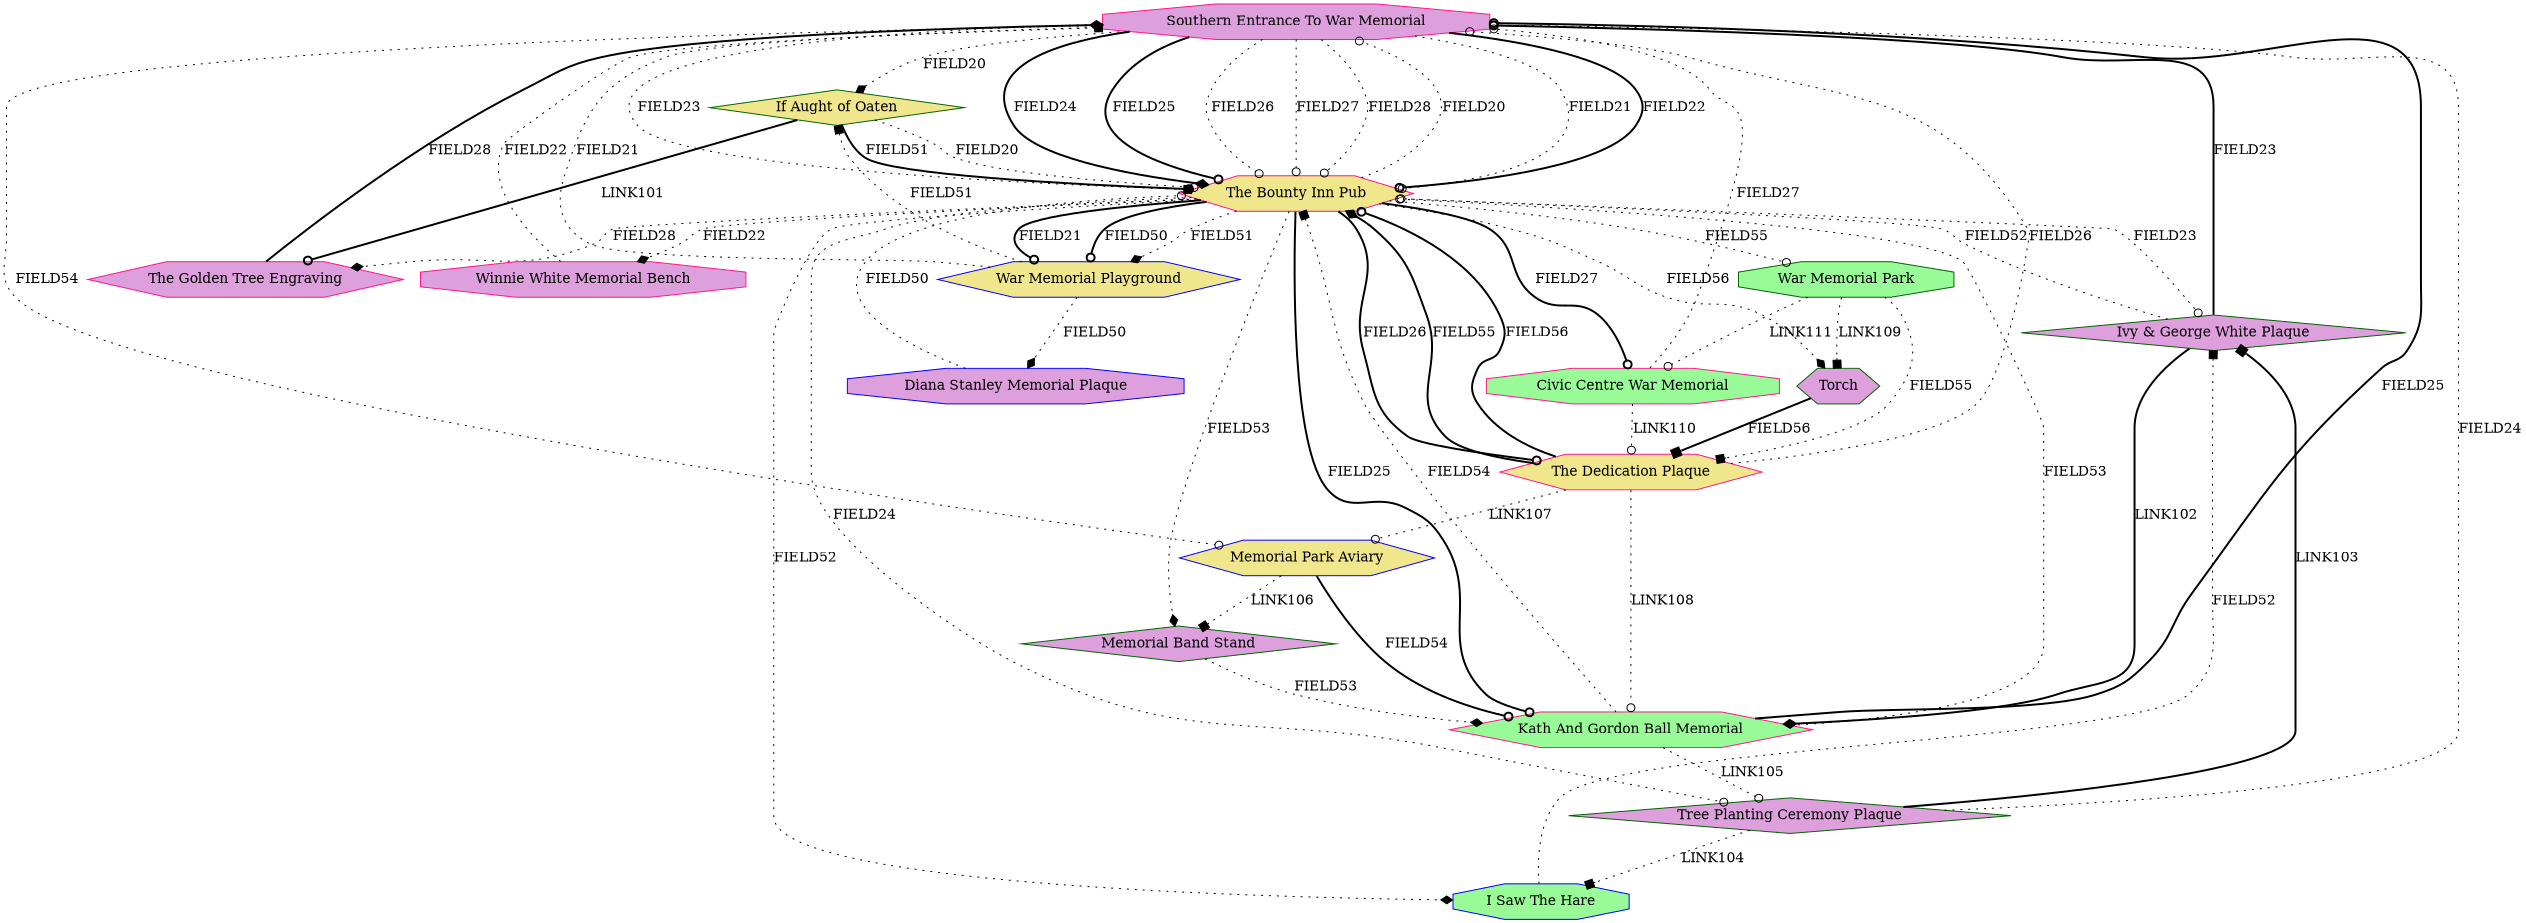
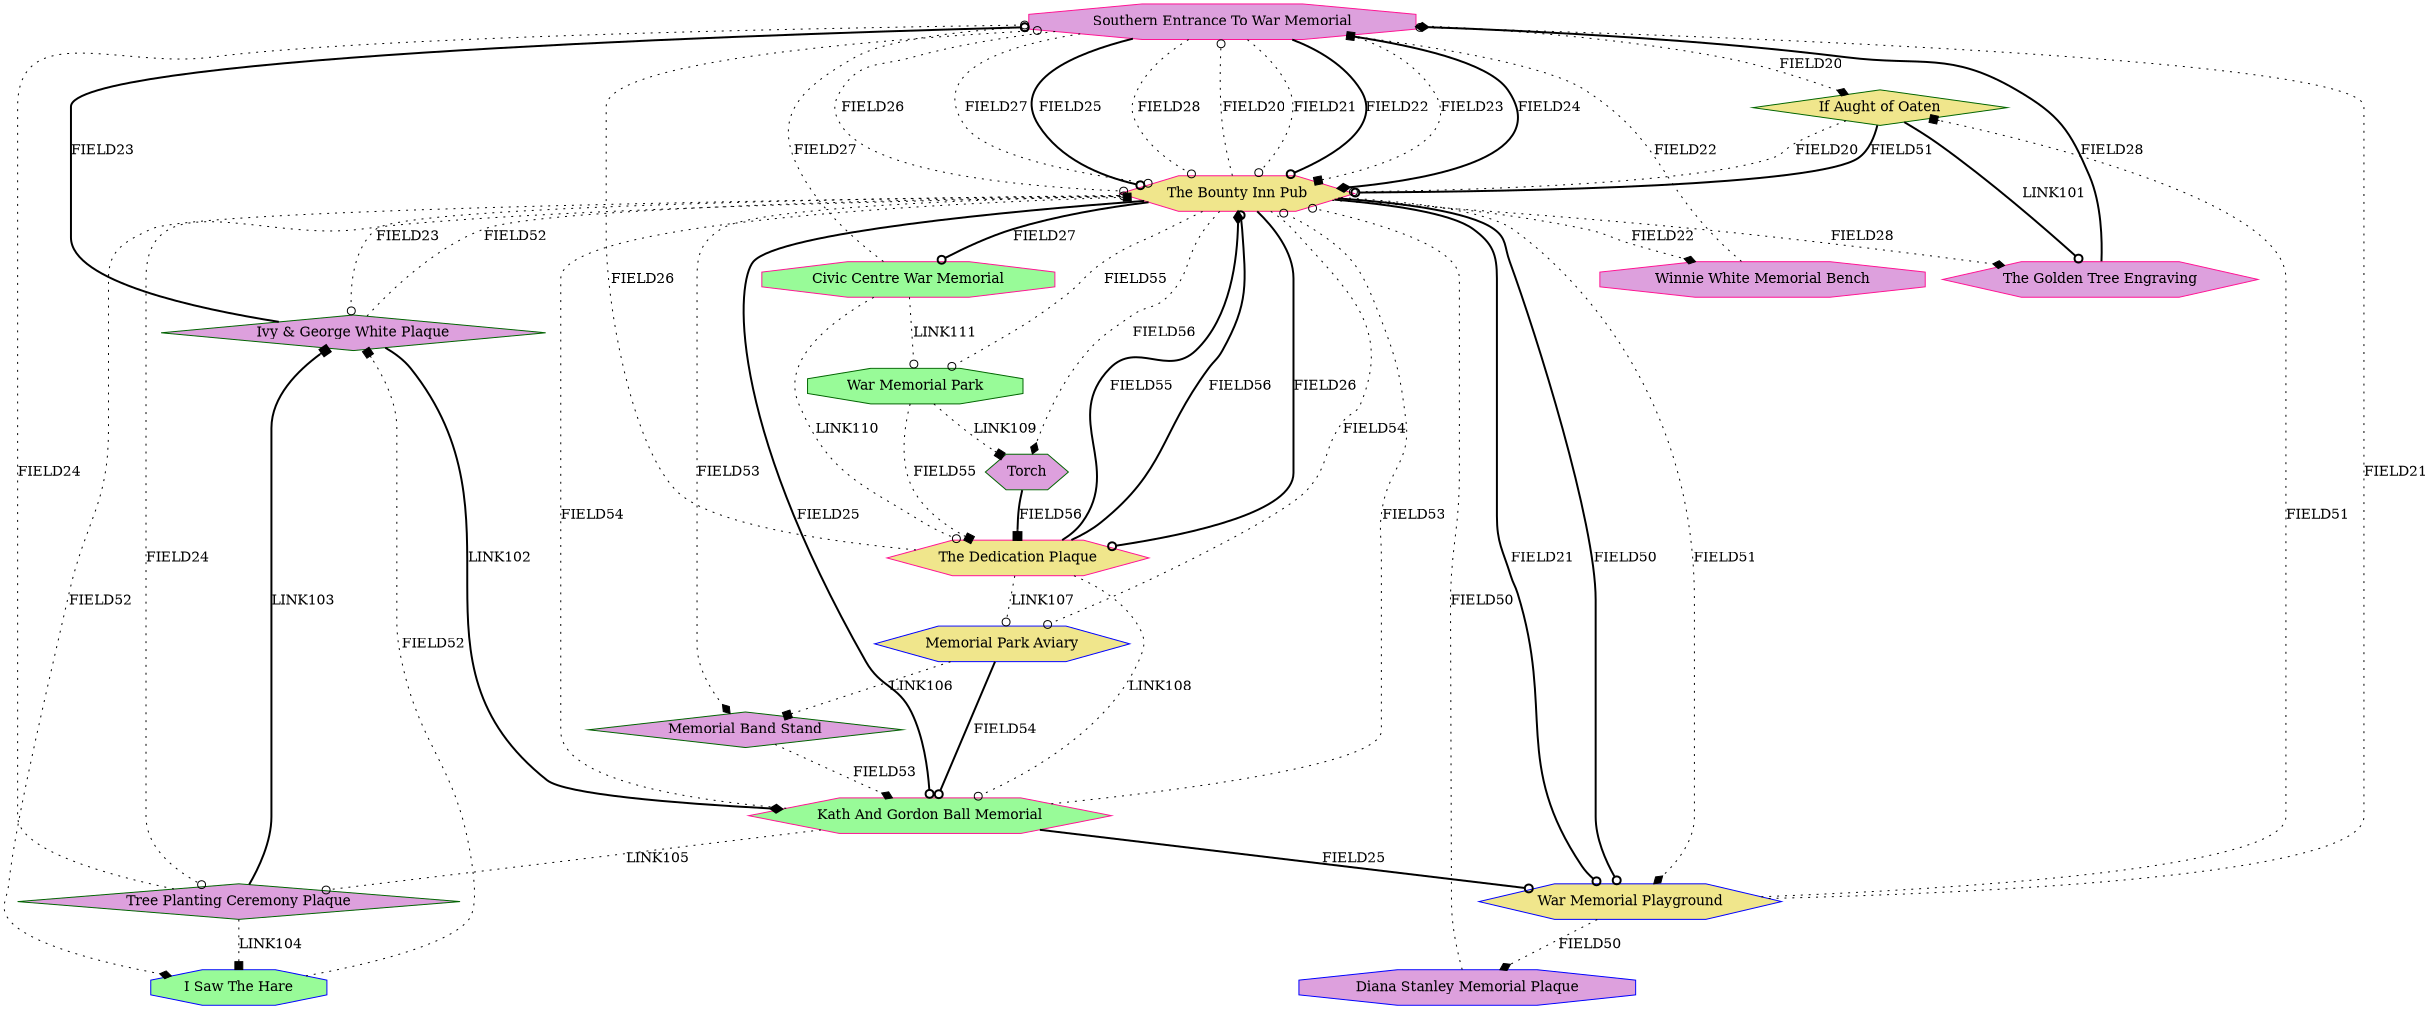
edge "Kath And Gordon Ball Memorial" -> "Southern Entrance To War Memorial": now "Kath And Gordon Ball Memorial" -> "War Memorial Playground"
edge "Southern Entrance To War Memorial" -> "Memorial Park Aviary": now "The Bounty Inn Pub" -> "Memorial Park Aviary"
edge "War Memorial Park" -> "Civic Centre War Memorial": reversed
